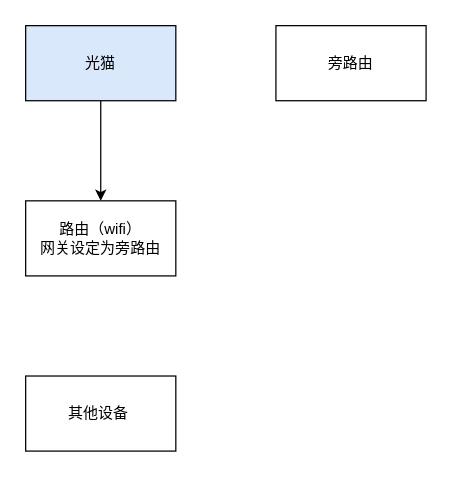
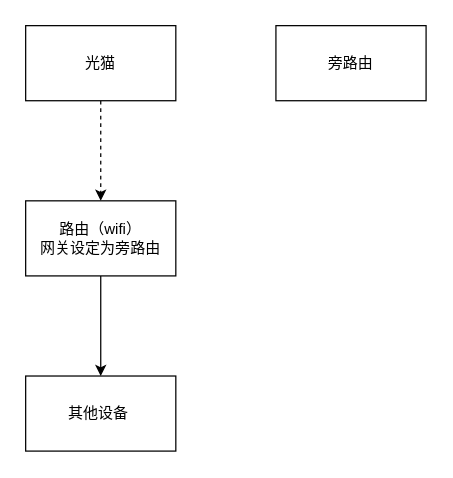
node "光猫": fillcolor #dae8fc -> #ffffff
edge "光猫" -> "路由（wifi） 网关设定为旁路由": style solid -> dashed
edge "路由（wifi） 网关设定为旁路由" -> "其他设备": added
